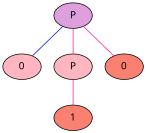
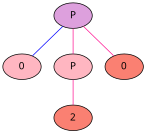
node "1": label "1" -> "2"
